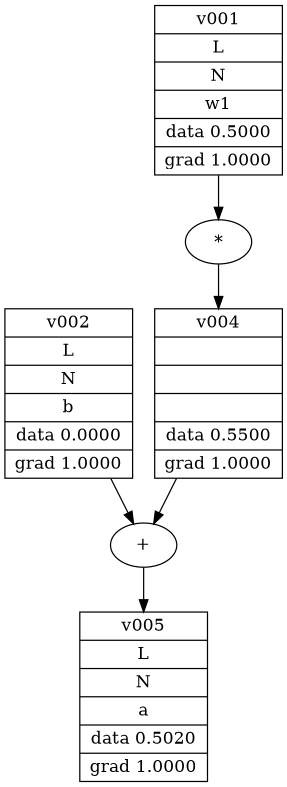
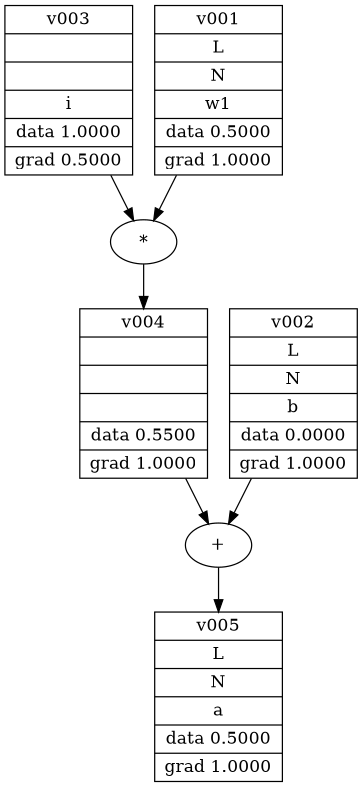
node "v003": added
node "v005": text "data 0.5020" -> "data 0.5000"
